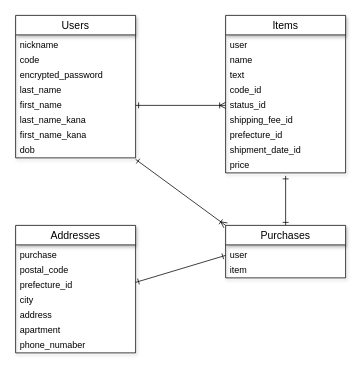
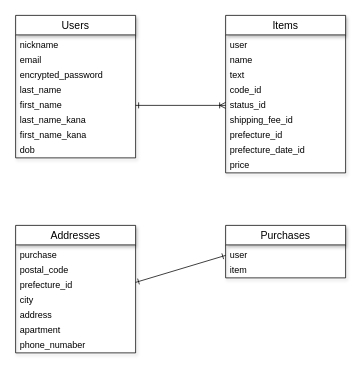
node "code": label "code" -> "email"
node "shipment_date_id": label "shipment_date_id" -> "prefecture_date_id"
edge "dob" -- "Purchases": removed
edge "price" -- "Purchases": removed
